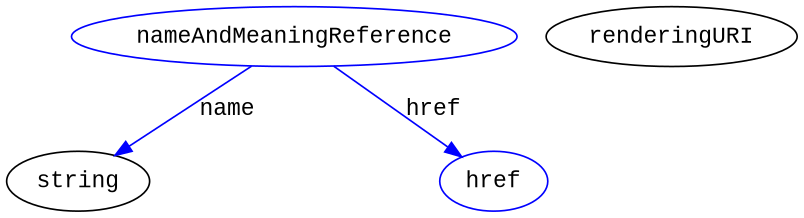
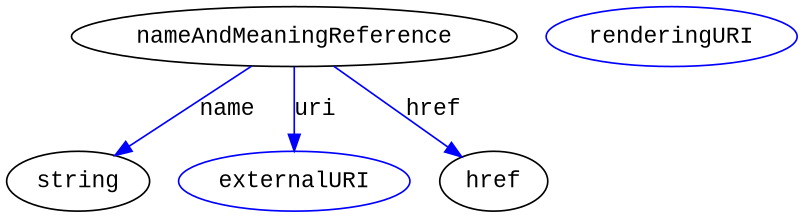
node "nameAndMeaningReference": color blue -> black
node "renderingURI": color black -> blue
node "externalURI": added
node "href": color blue -> black
